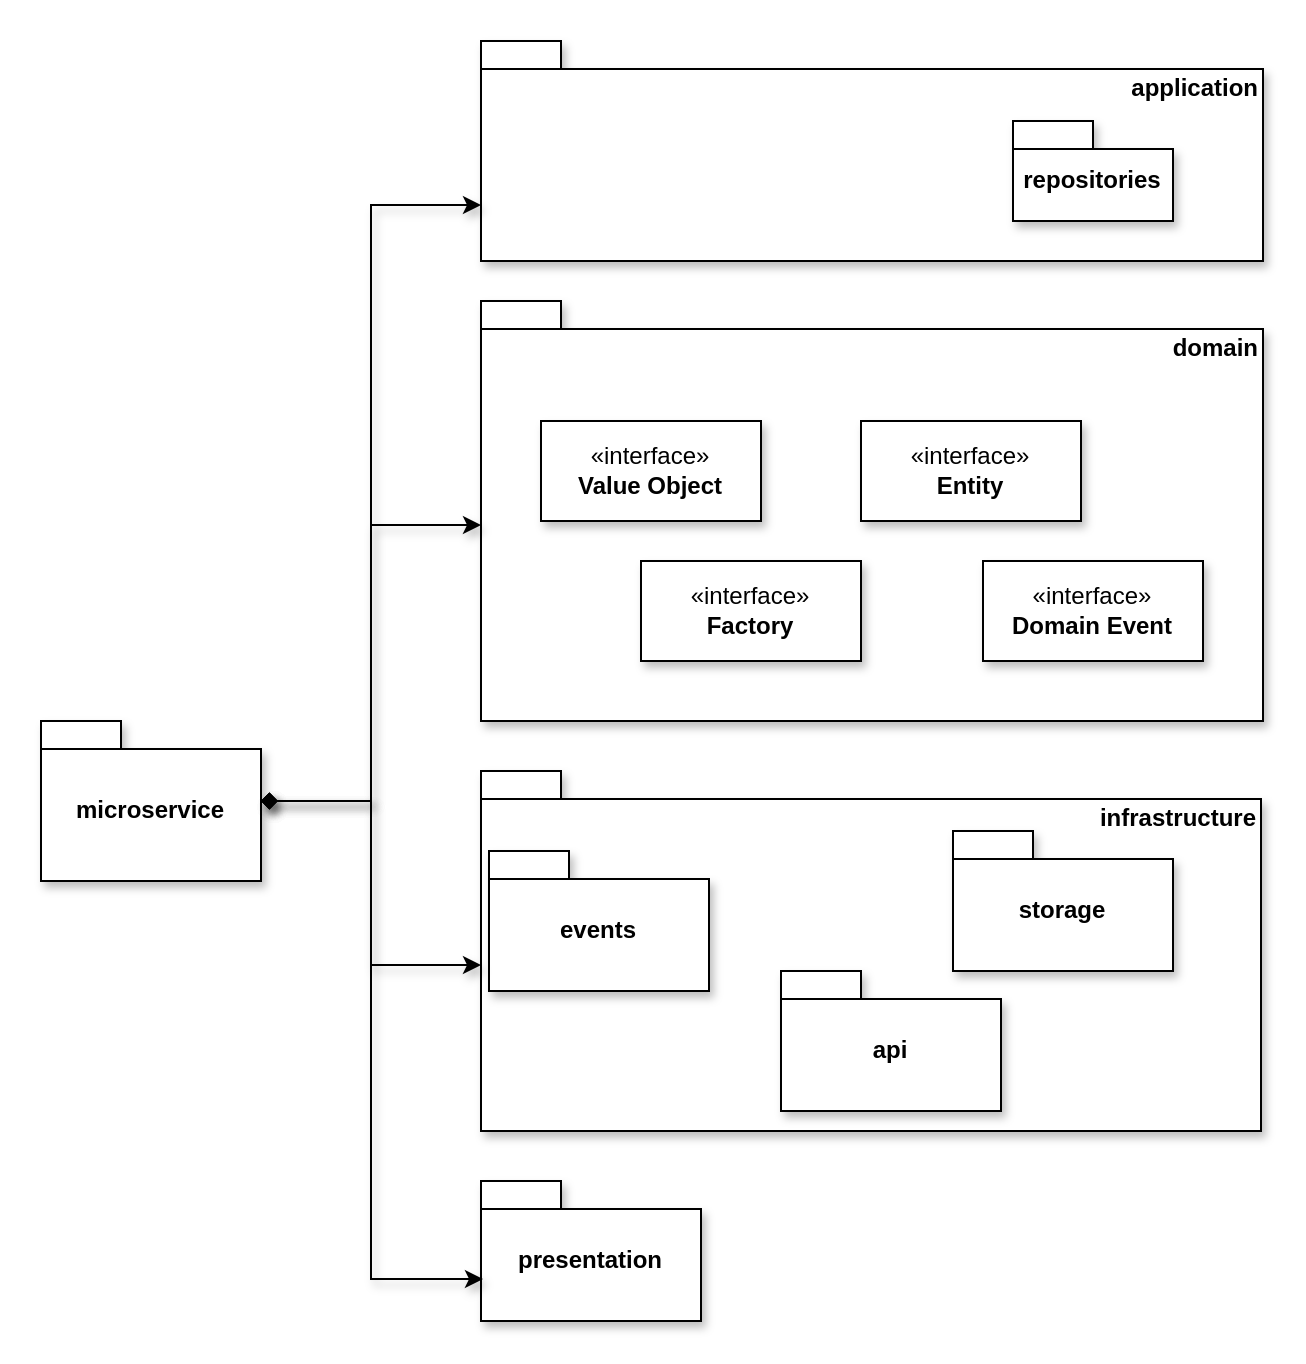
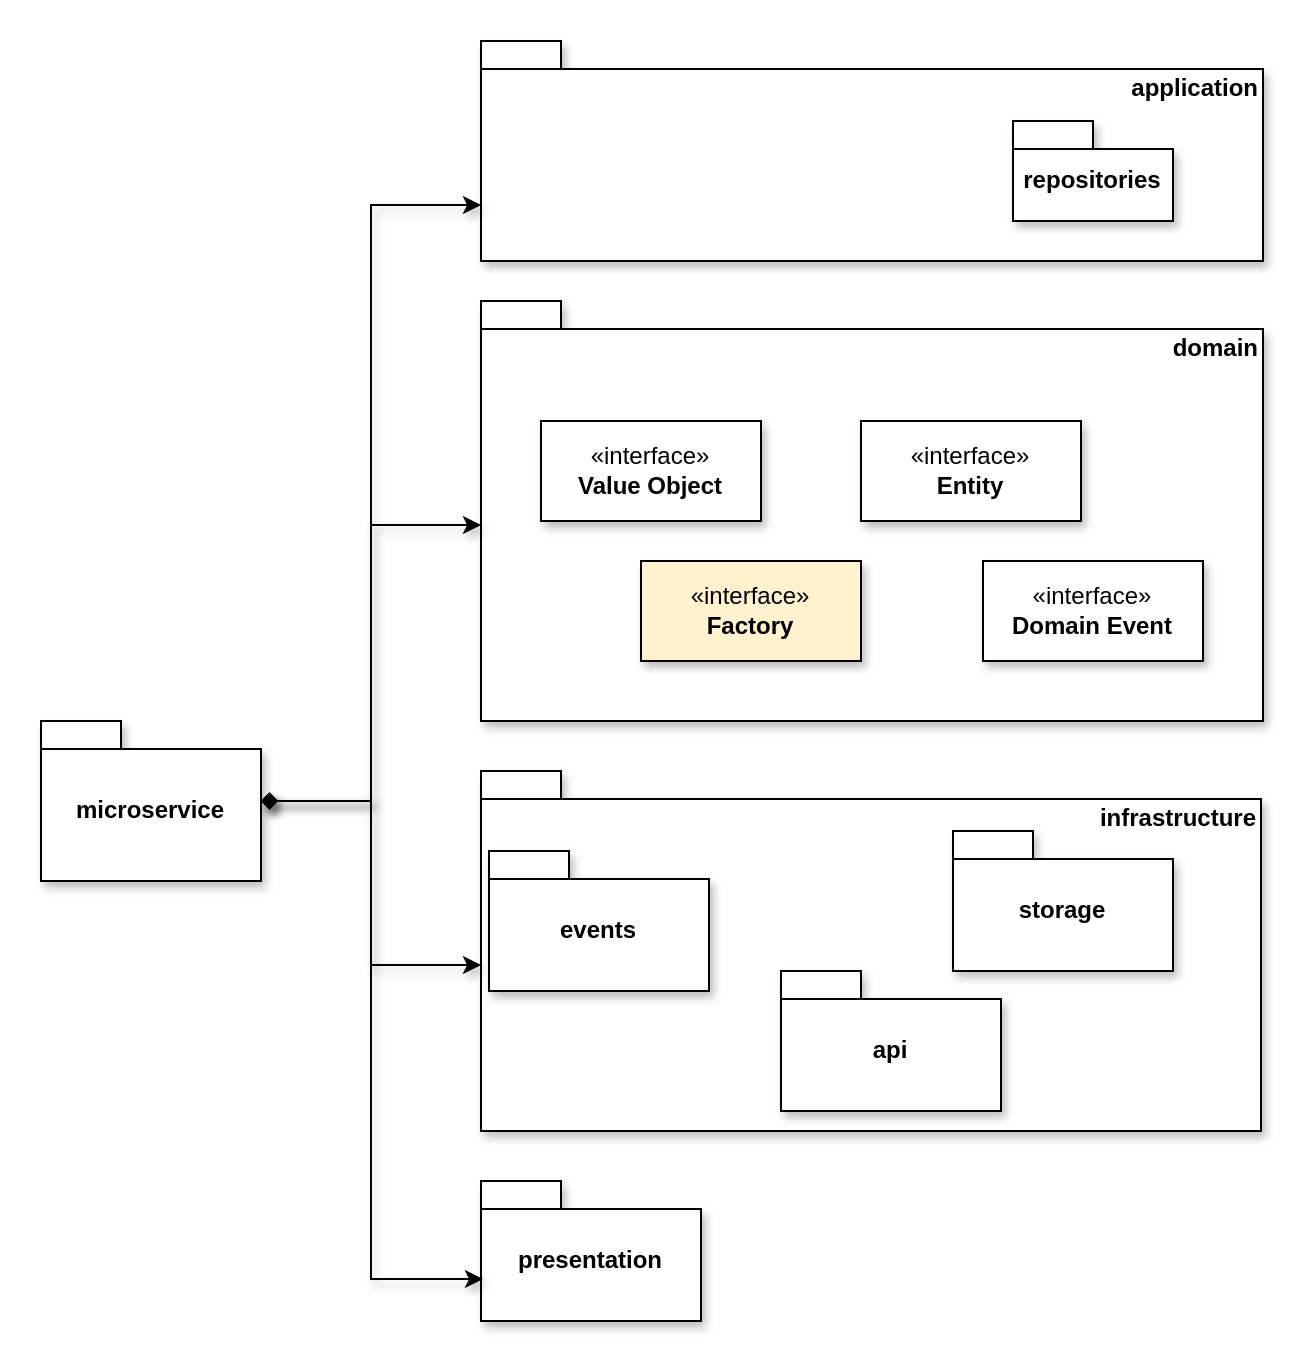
node "«interface» Factory": fillcolor #ffffff -> #fff2cc
